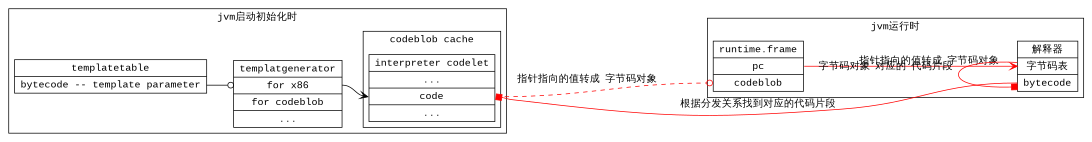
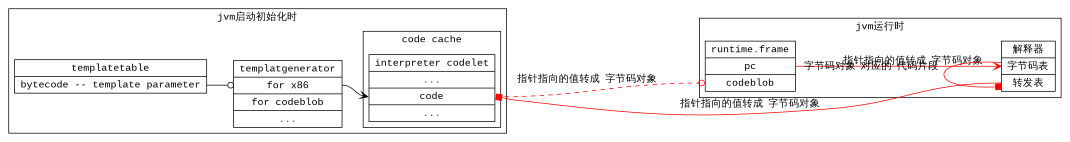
cluster "codeblob cache": label "codeblob cache" -> "code cache"
node "解释器": text "bytecode" -> "转发表"
edge "解释器" -> "interpreter codelet": label " 根据分发关系找到对应的代码片段 " -> " 指针指向的值转成 字节码对象 "
